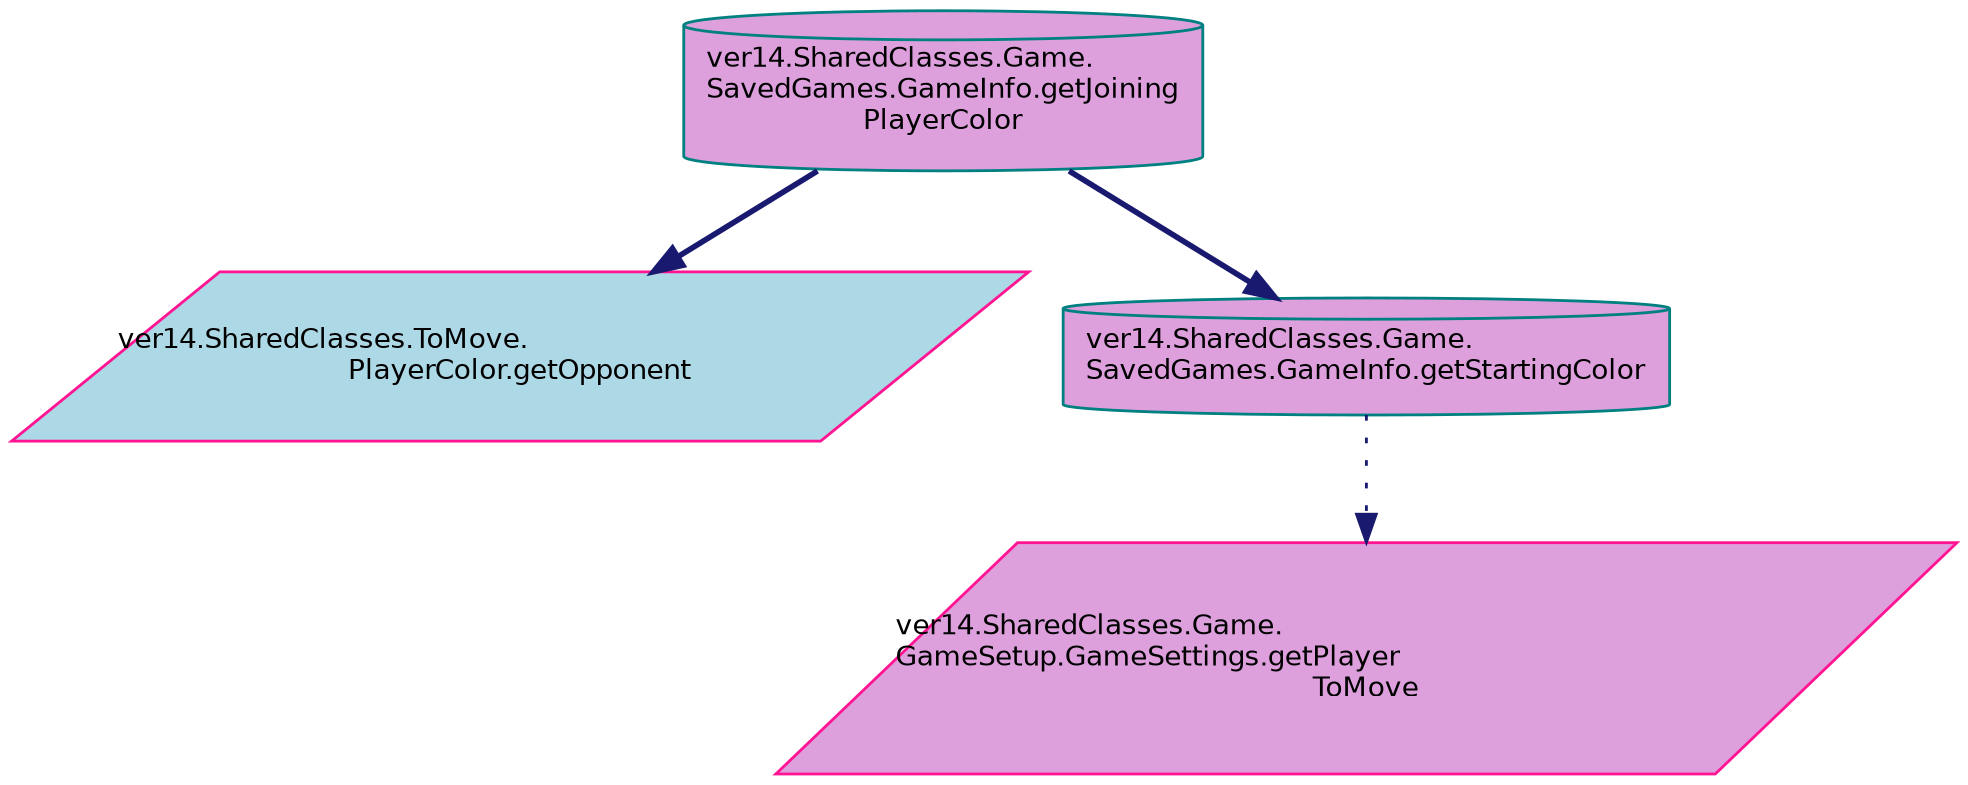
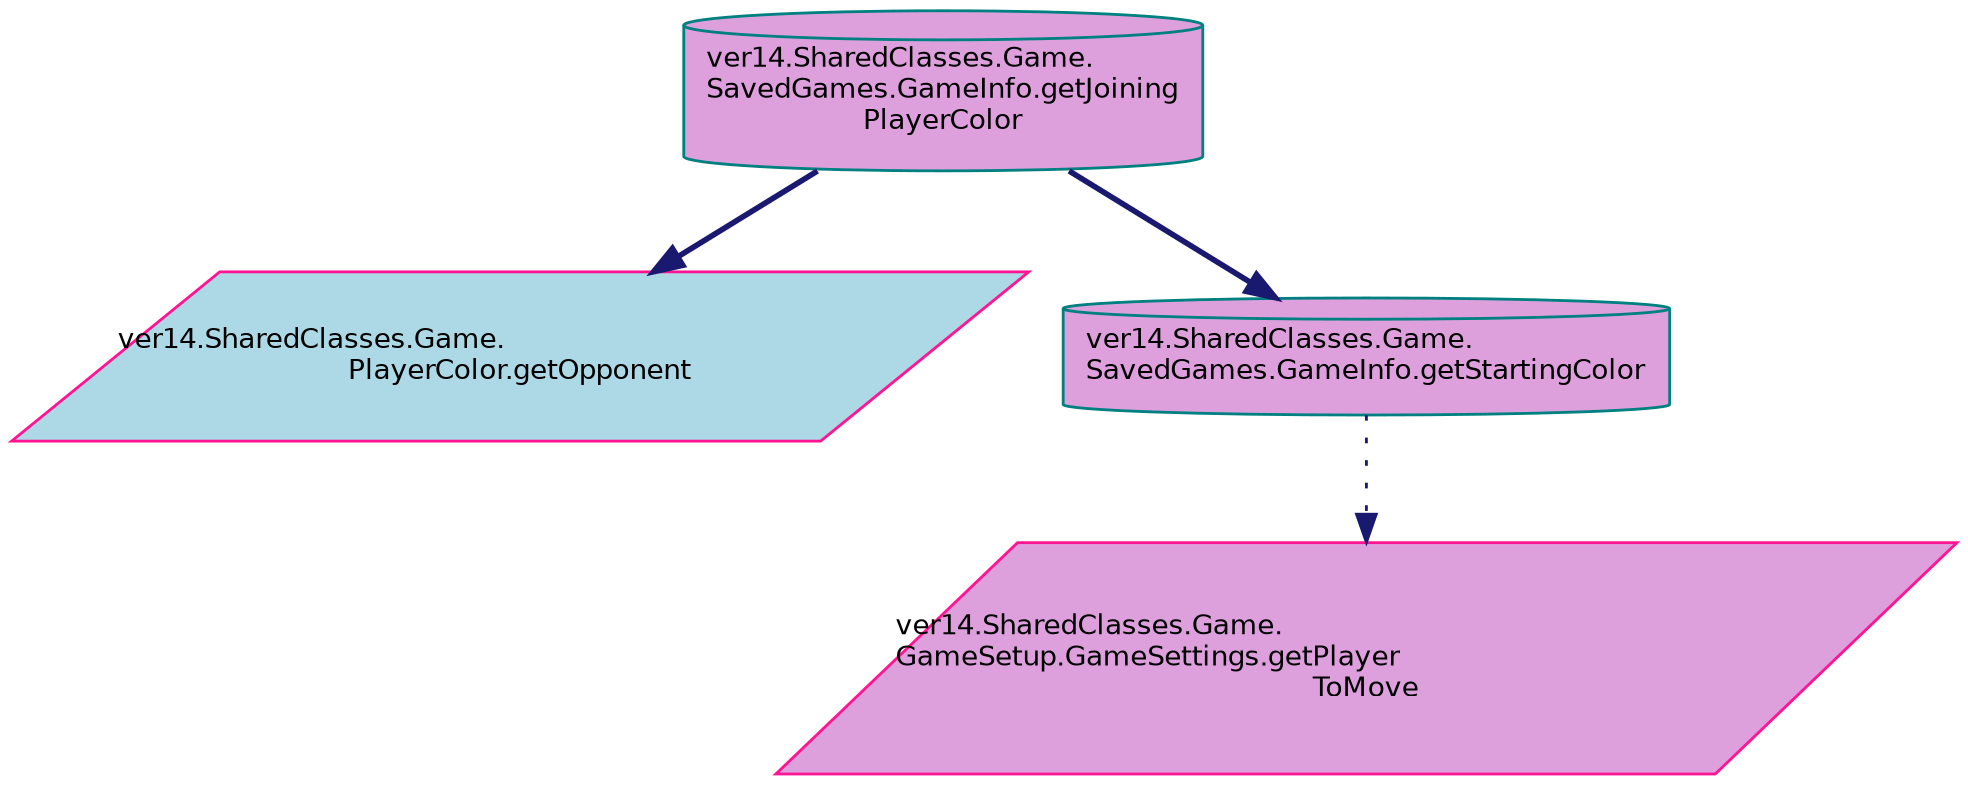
node "ver14.SharedClasses.ToMove. PlayerColor.getOpponent": label "ver14.SharedClasses.ToMove. PlayerColor.getOpponent" -> "ver14.SharedClasses.Game. PlayerColor.getOpponent"
